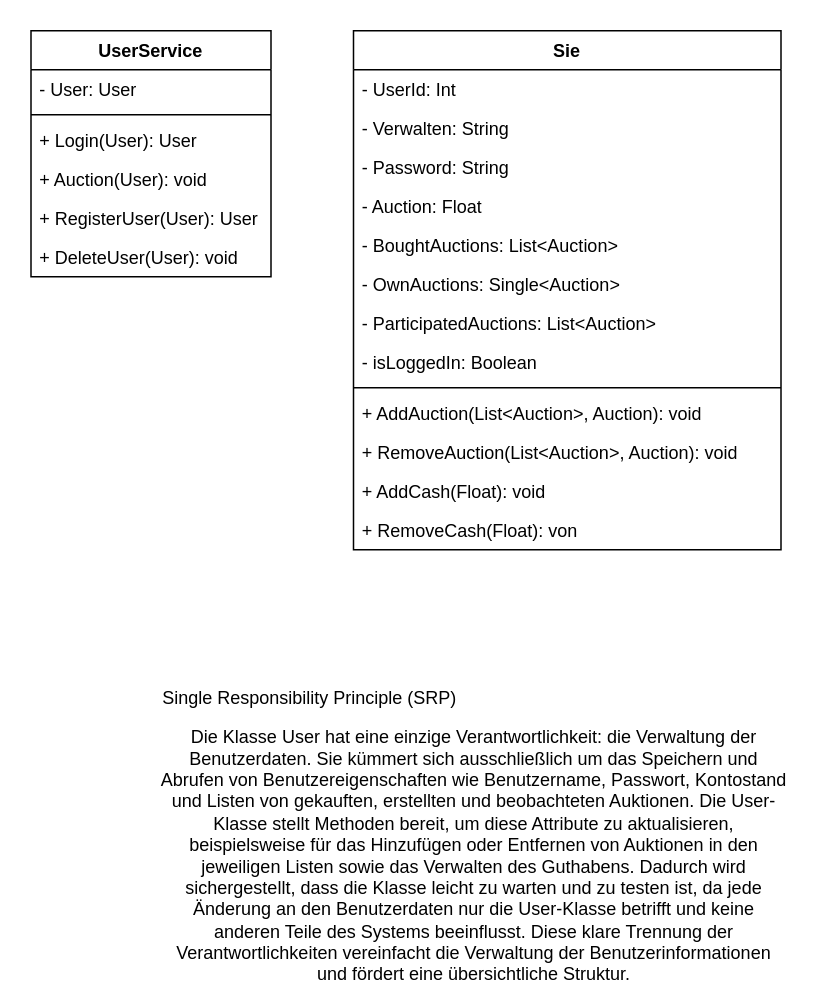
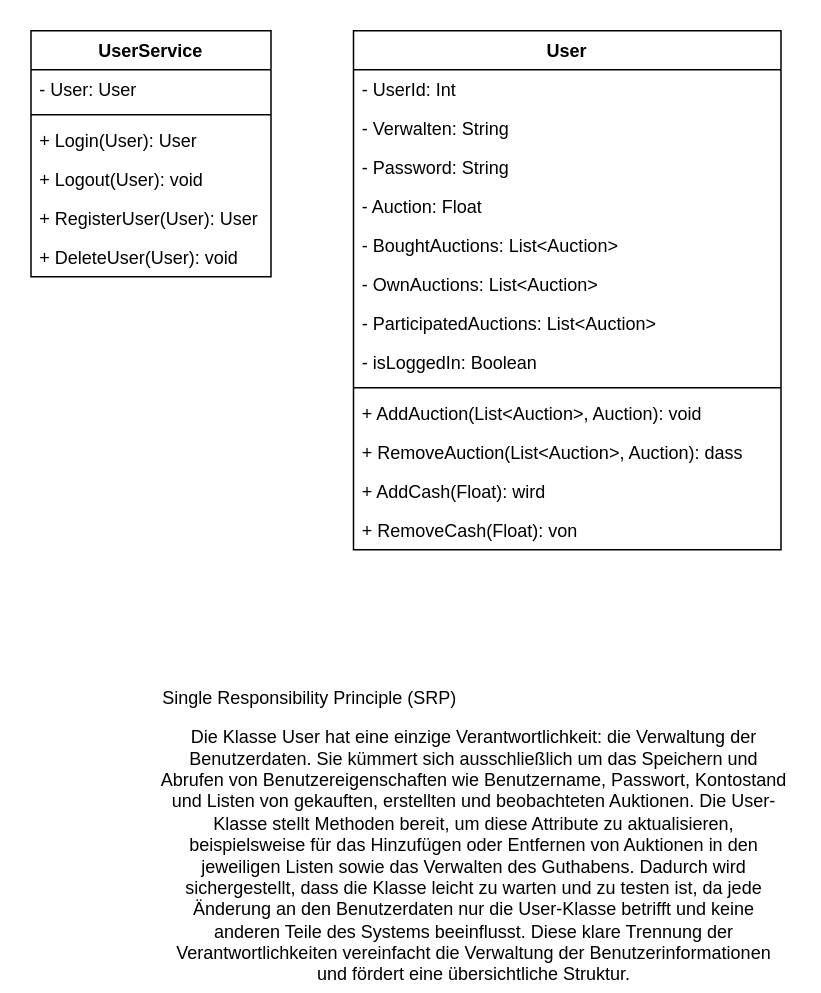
node "Sie": label "Sie" -> "User"
node "+ Auction(User): void": label "+ Auction(User): void" -> "+ Logout(User): void"
node "- OwnAuctions: Single<Auction>": label "- OwnAuctions: Single<Auction>" -> "- OwnAuctions: List<Auction>"
node "+ RemoveAuction(List<Auction>, Auction): void": label "+ RemoveAuction(List<Auction>, Auction): void" -> "+ RemoveAuction(List<Auction>, Auction): dass"
node "+ AddCash(Float): void": label "+ AddCash(Float): void" -> "+ AddCash(Float): wird"
